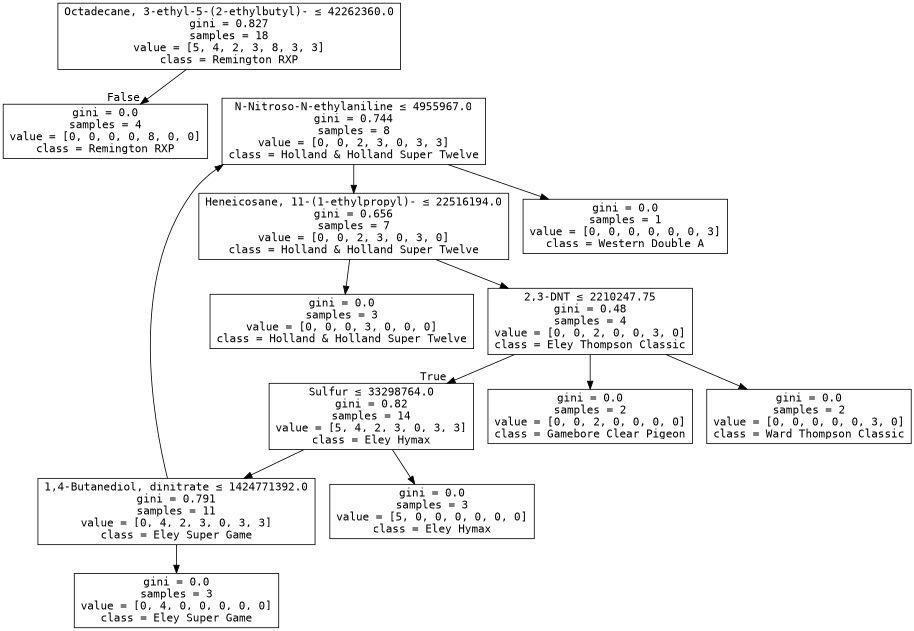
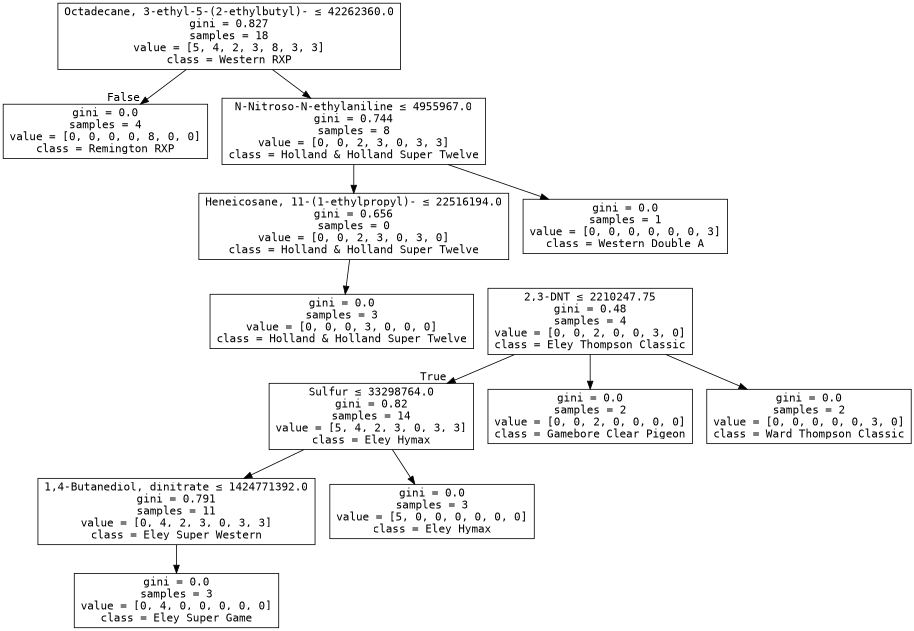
node "Octadecane, 3-ethyl-5-(2-ethylbutyl)- ≤ 42262360.0": text "class = Remington RXP" -> "class = Western RXP"
node "Heneicosane, 11-(1-ethylpropyl)- ≤ 22516194.0": text "samples = 7" -> "samples = 0"
edge "Heneicosane, 11-(1-ethylpropyl)- ≤ 22516194.0" -> "2,3-DNT ≤ 2210247.75": removed
edge "1,4-Butanediol, dinitrate ≤ 1424771392.0" -> "N-Nitroso-N-ethylaniline ≤ 4955967.0": now "Octadecane, 3-ethyl-5-(2-ethylbutyl)- ≤ 42262360.0" -> "N-Nitroso-N-ethylaniline ≤ 4955967.0"
node "1,4-Butanediol, dinitrate ≤ 1424771392.0": text "class = Eley Super Game" -> "class = Eley Super Western"
